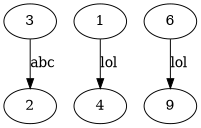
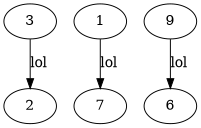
edge "6" -> "9": reversed
edge "3" -> "2": label "abc" -> "lol"
node "4": label "4" -> "7"
